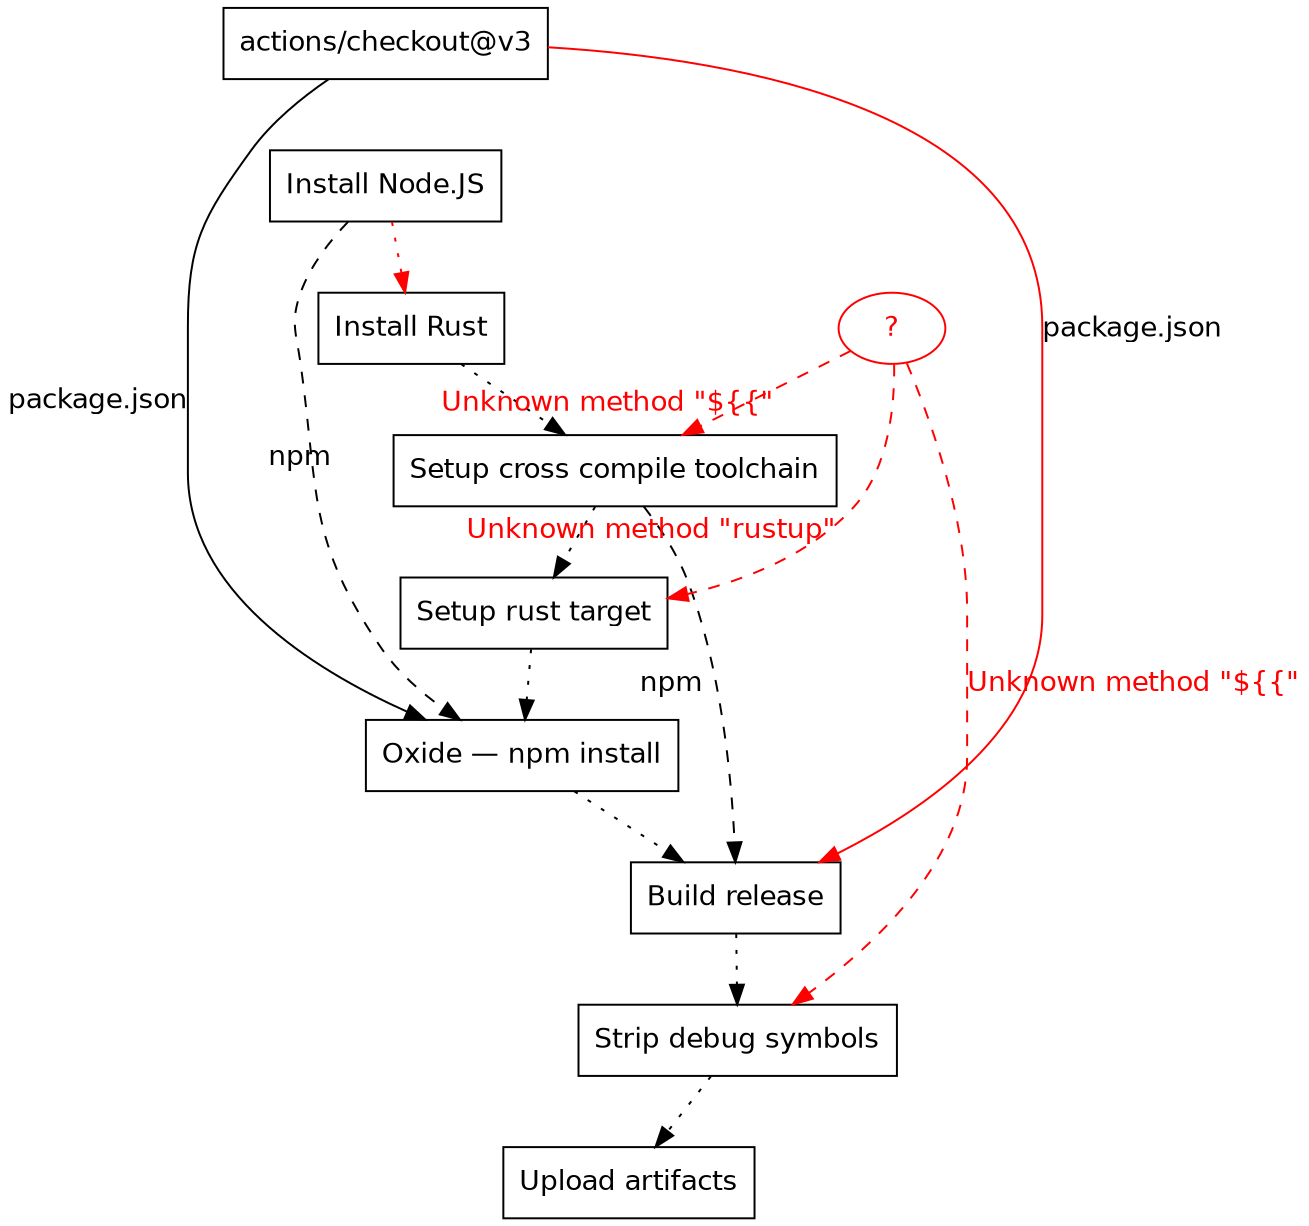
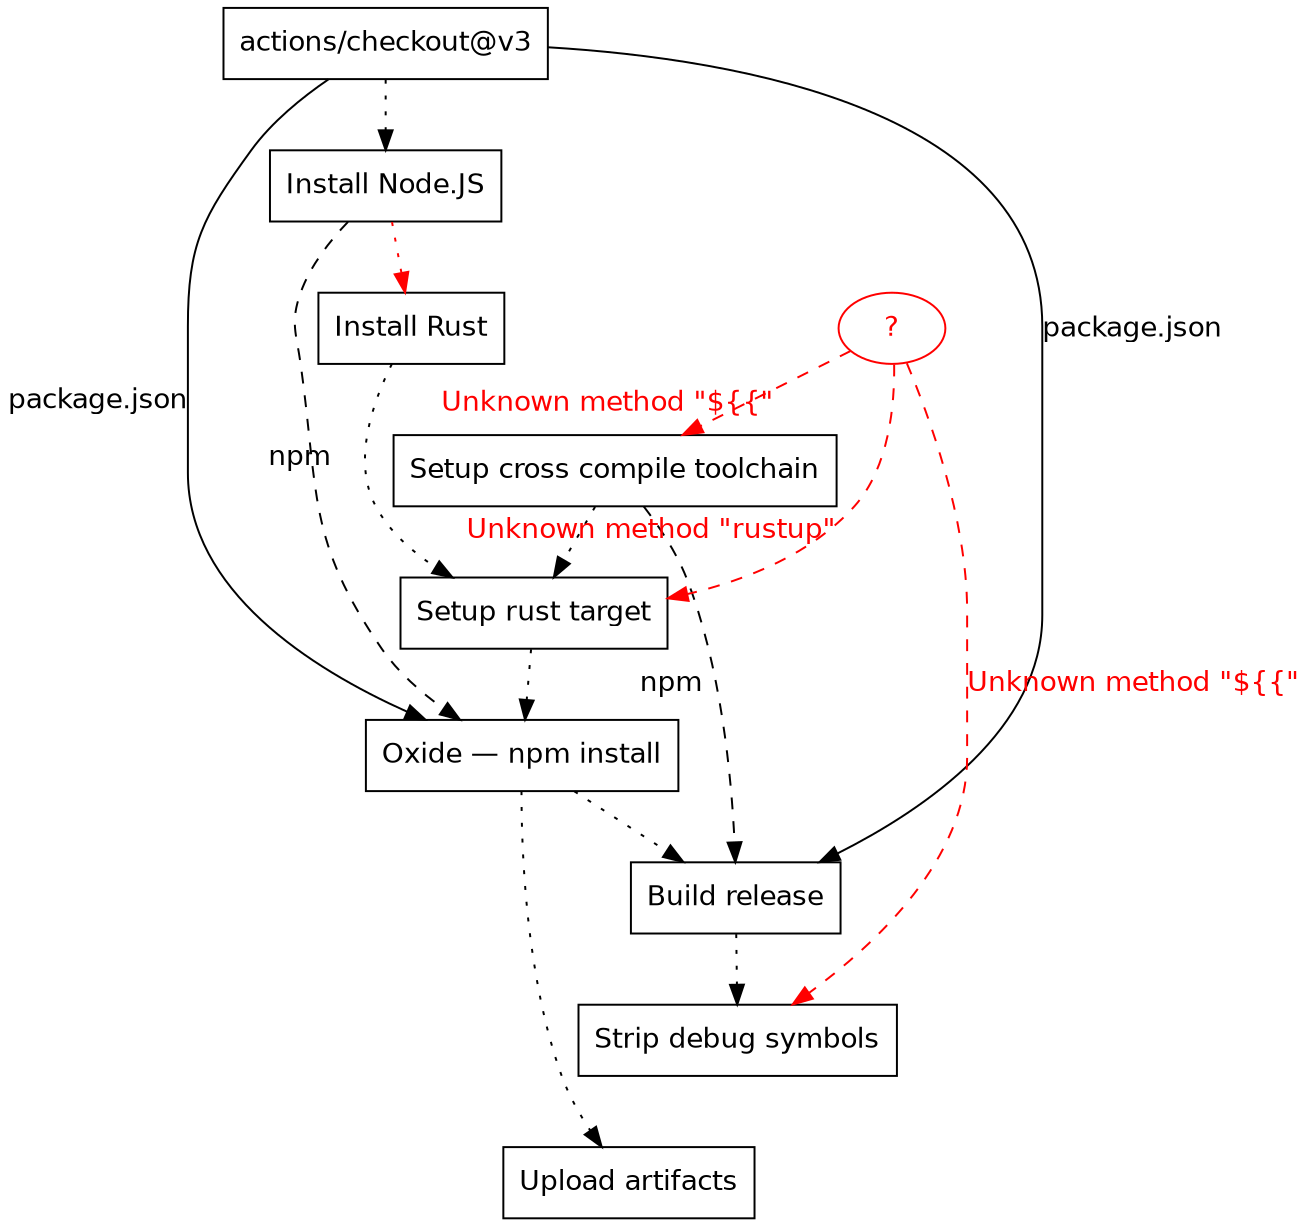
edge "actions/checkout@v3" -> "Install Node.JS": added
edge "actions/checkout@v3" -> "Build release": color red -> black
edge "Install Rust" -> "Setup cross compile toolchain": now "Install Rust" -> "Setup rust target"
edge "Strip debug symbols" -> "Upload artifacts": now "Oxide — npm install" -> "Upload artifacts"
